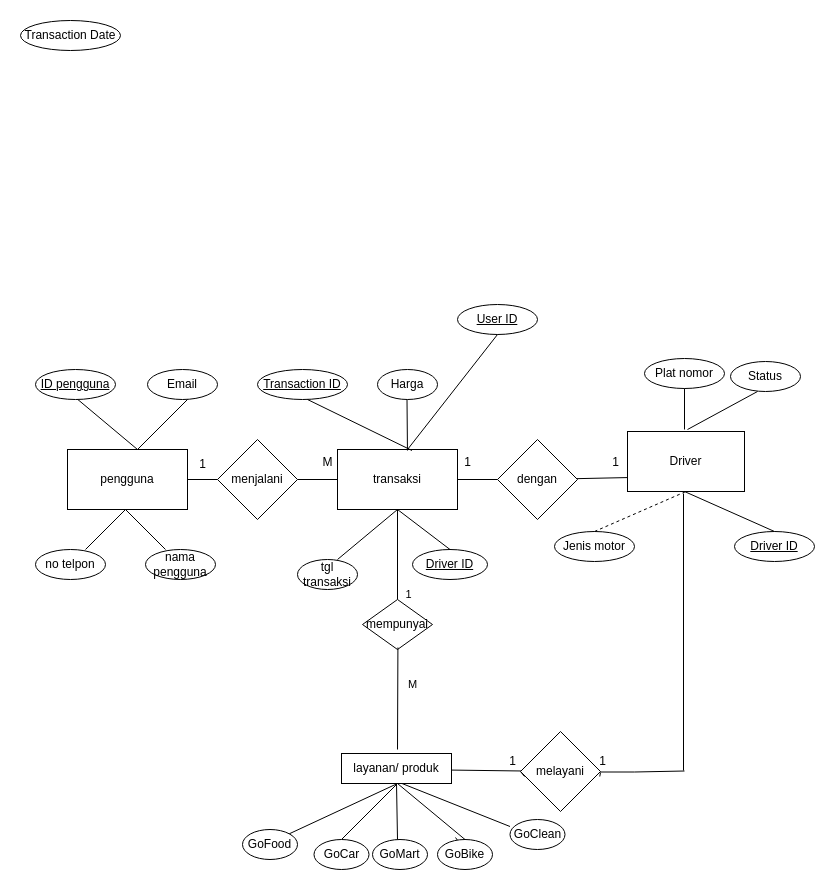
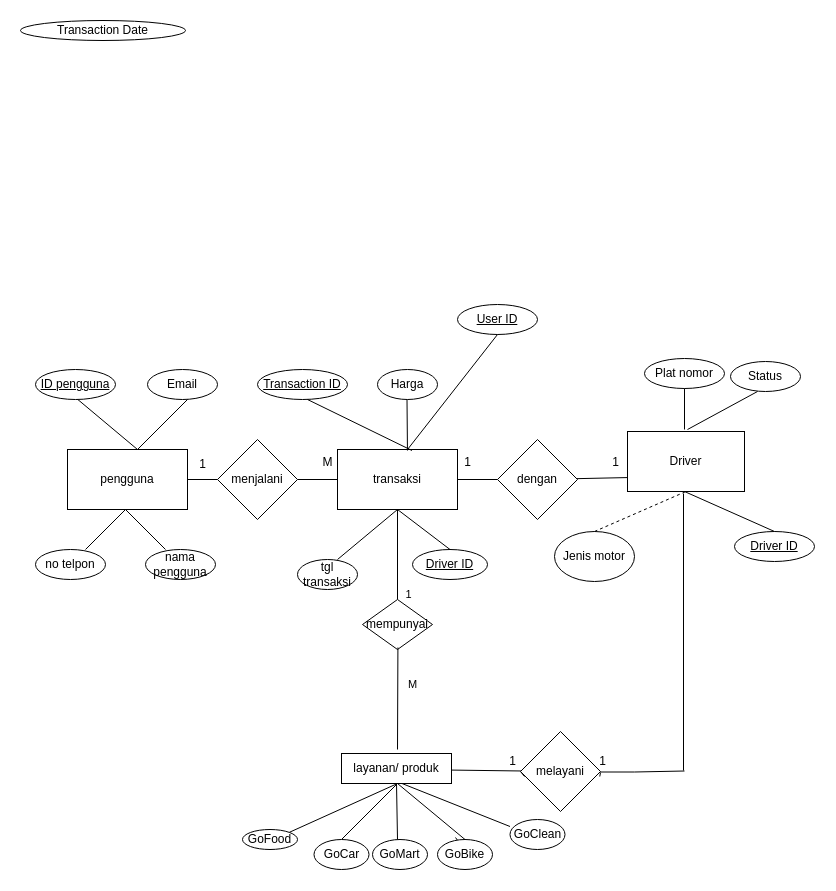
node "Transaction Date": size 100x30 -> 165x20
node "Jenis motor": size 80x30 -> 80x50
node "GoFood": size 55x30 -> 55x20
